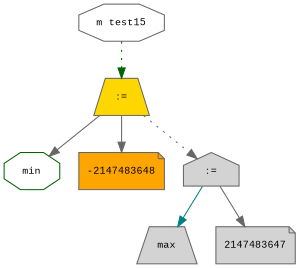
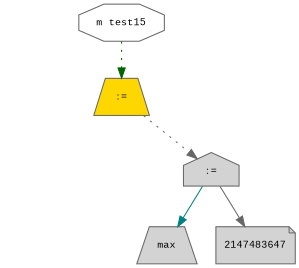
node "min": removed
node "-2147483648": removed
